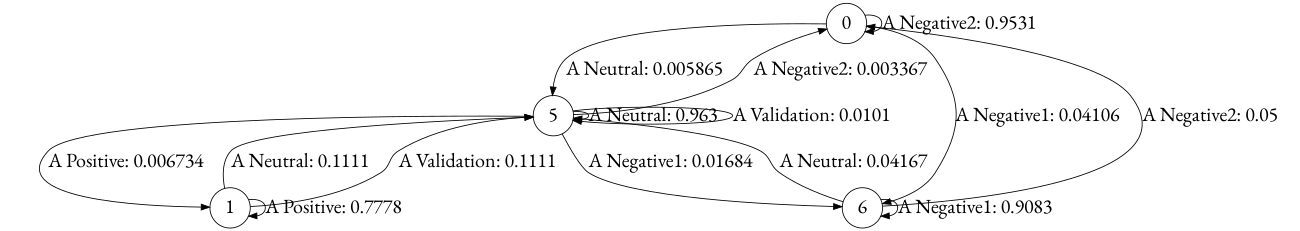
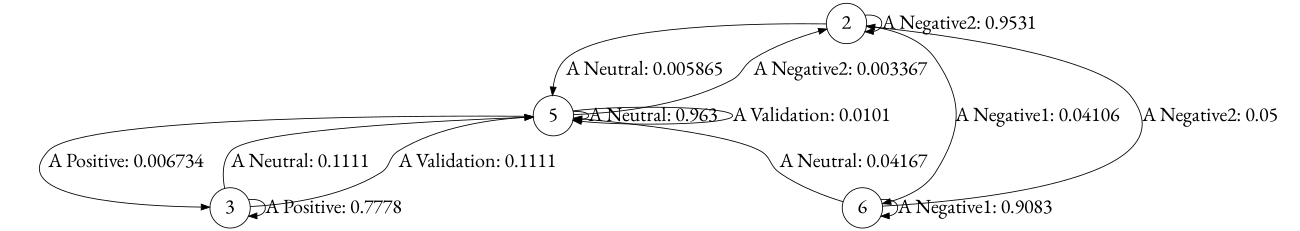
node "0": label "0" -> "2"
edge "5" -> "6": removed, label "A Negative1: 0.01684"
node "1": label "1" -> "3"
